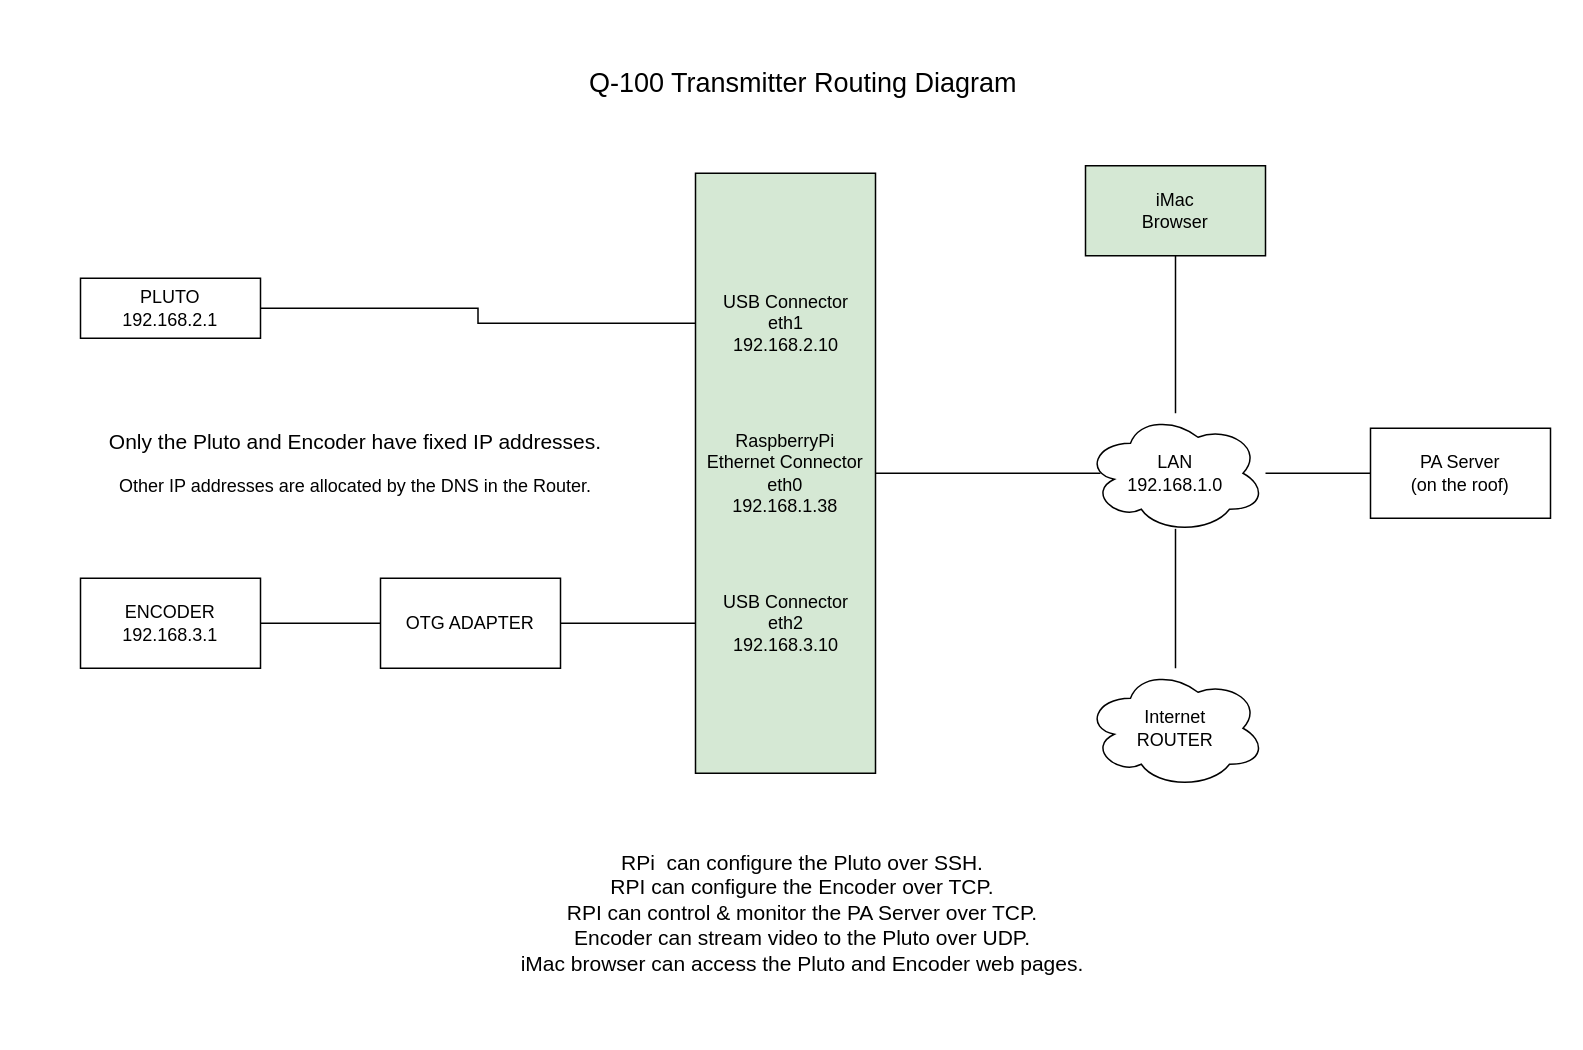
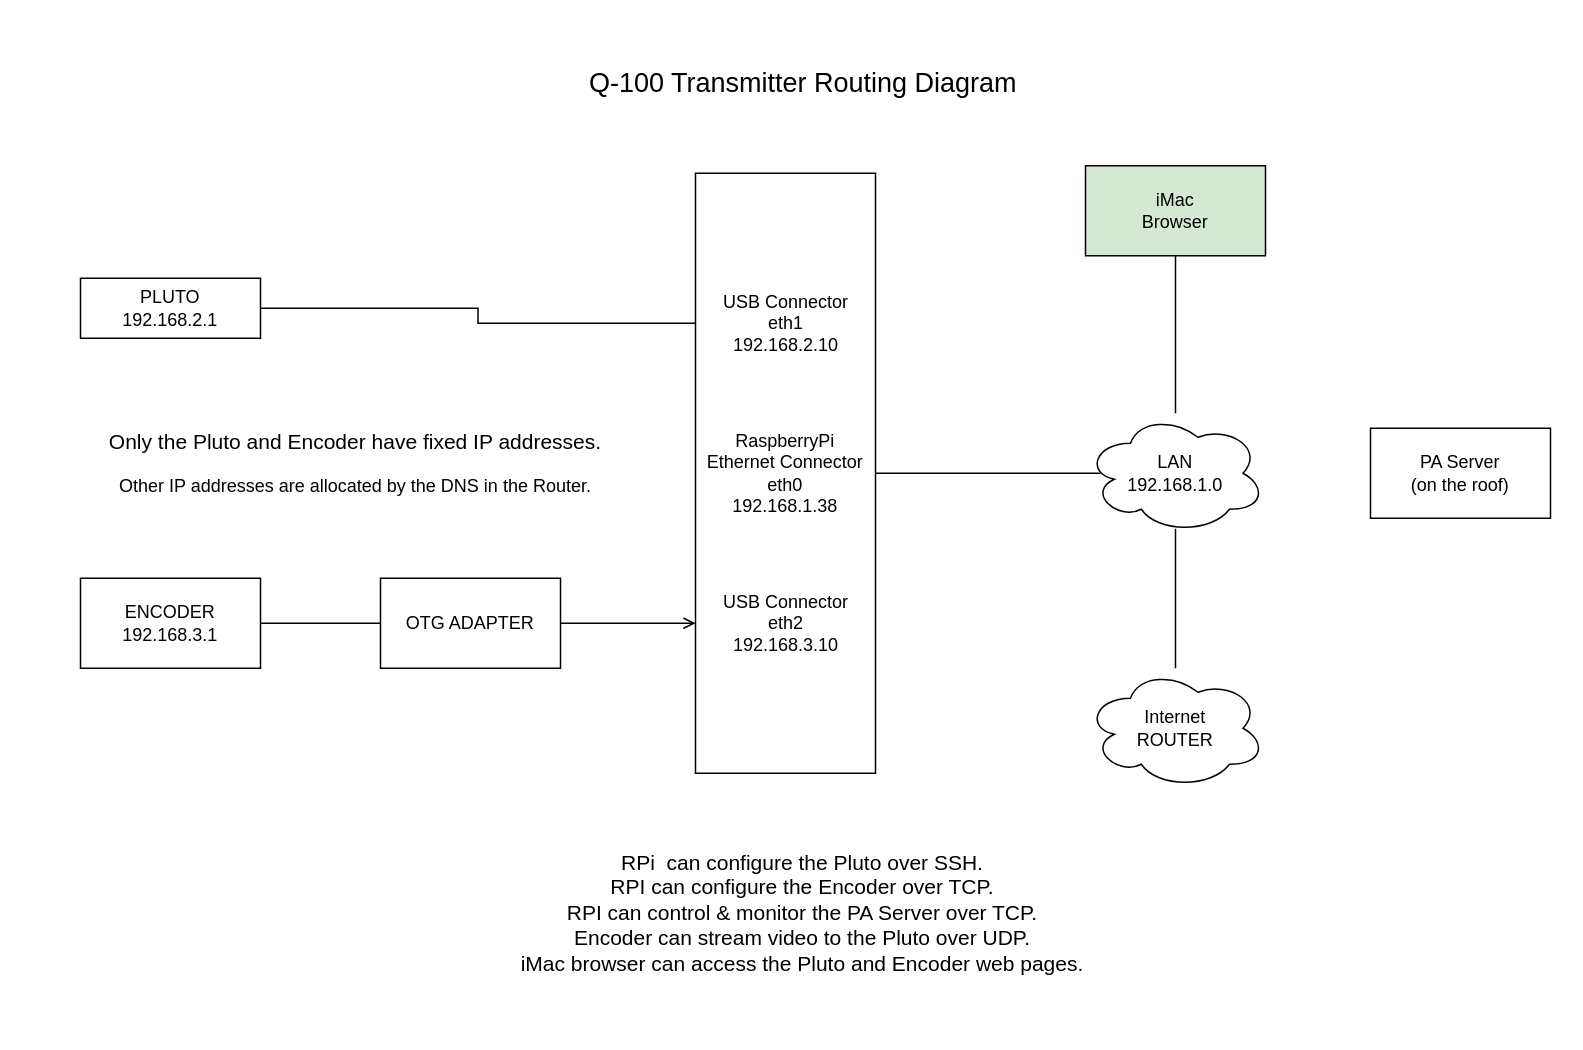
node "RaspberryPi Ethernet Connector eth0 192.168.1.38": fillcolor #d5e8d4 -> #ffffff
edge "LAN 192.168.1.0" -- "PA Server (on the roof)": removed
edge "RaspberryPi Ethernet Connector eth0 192.168.1.38" -- "OTG ADAPTER": arrowhead none -> open
